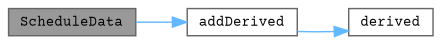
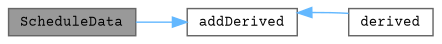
edge "addDerived" -> "derived": reversed
